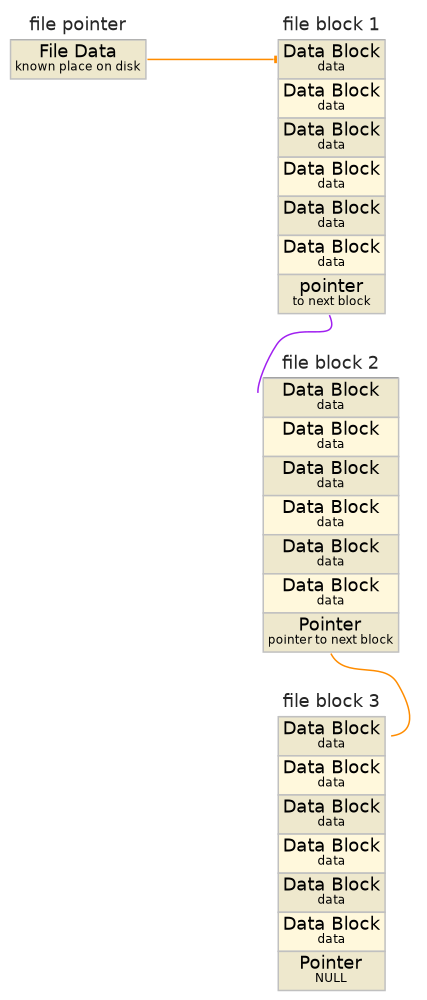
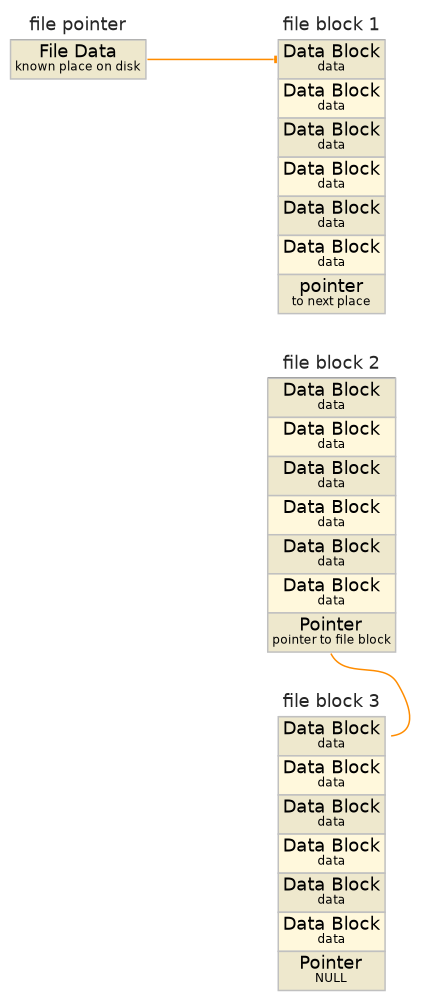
node "file block 1": text "to next block" -> "to next place"
edge "file block 1" -> "file block 2": removed
node "file block 2": text "pointer to next block" -> "pointer to file block"
